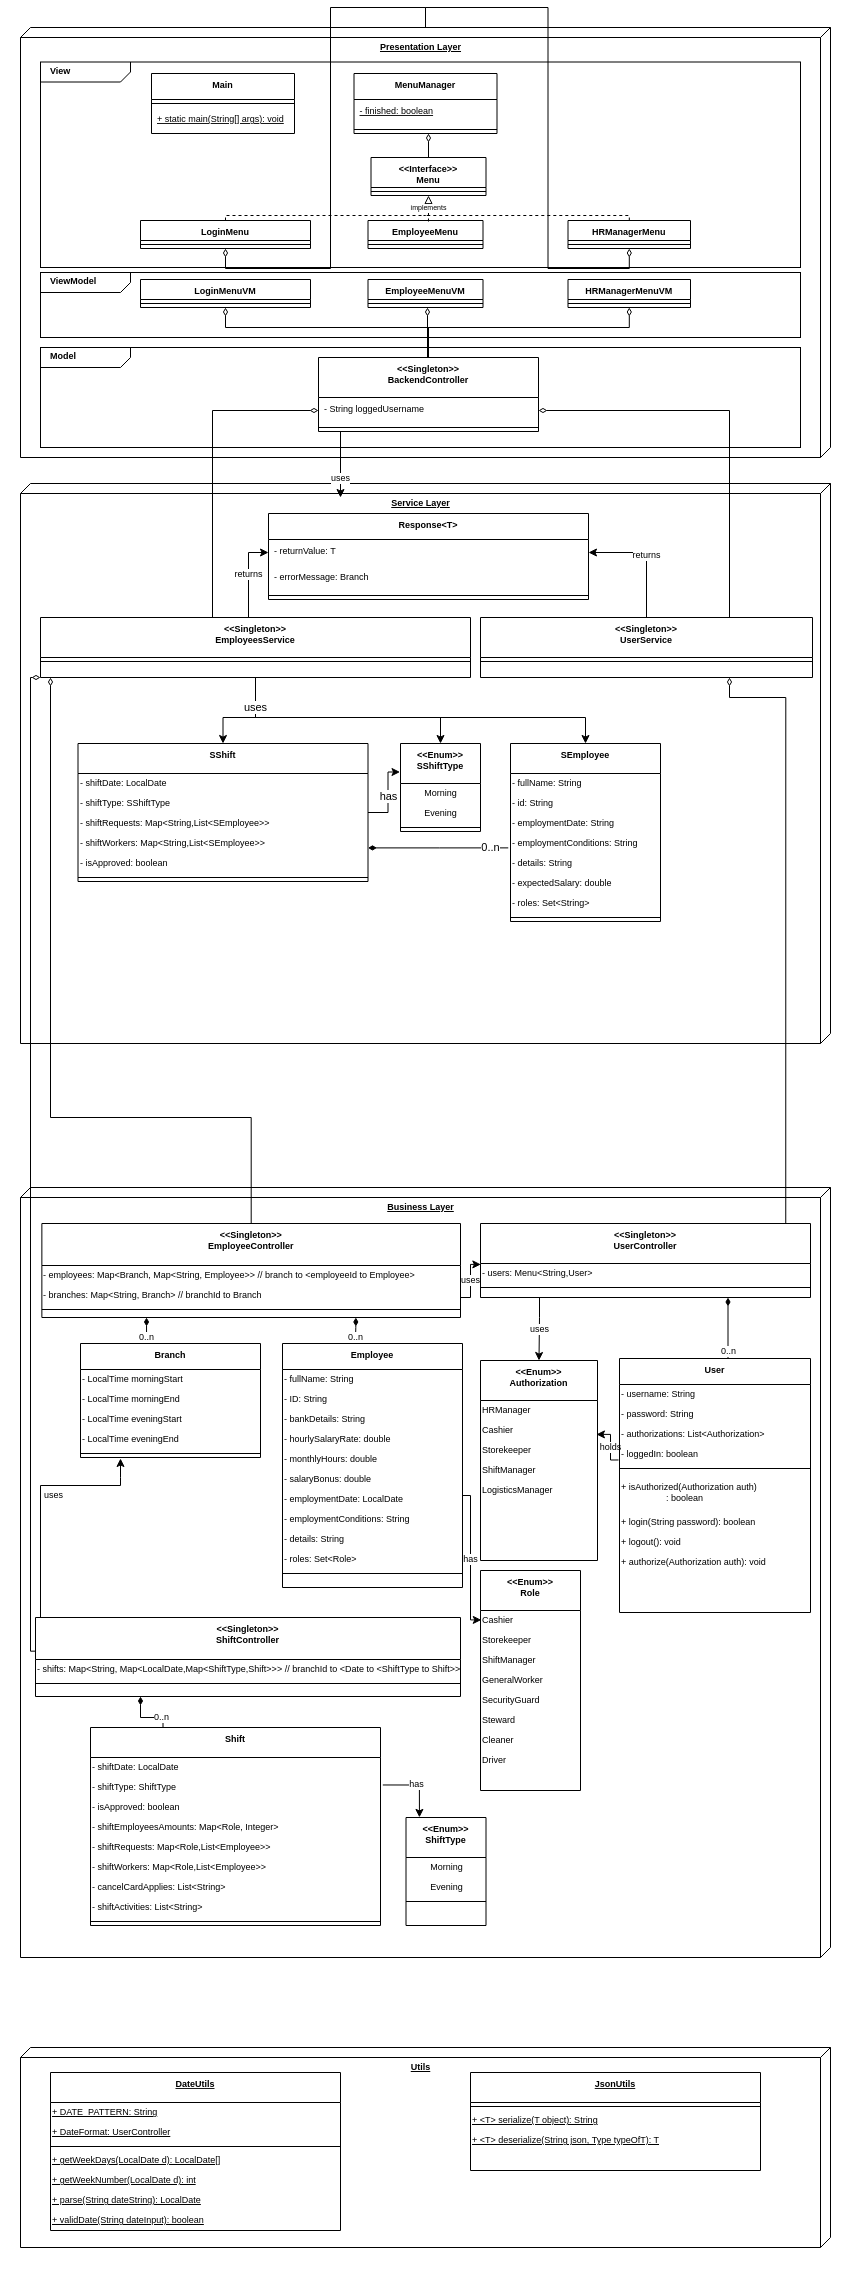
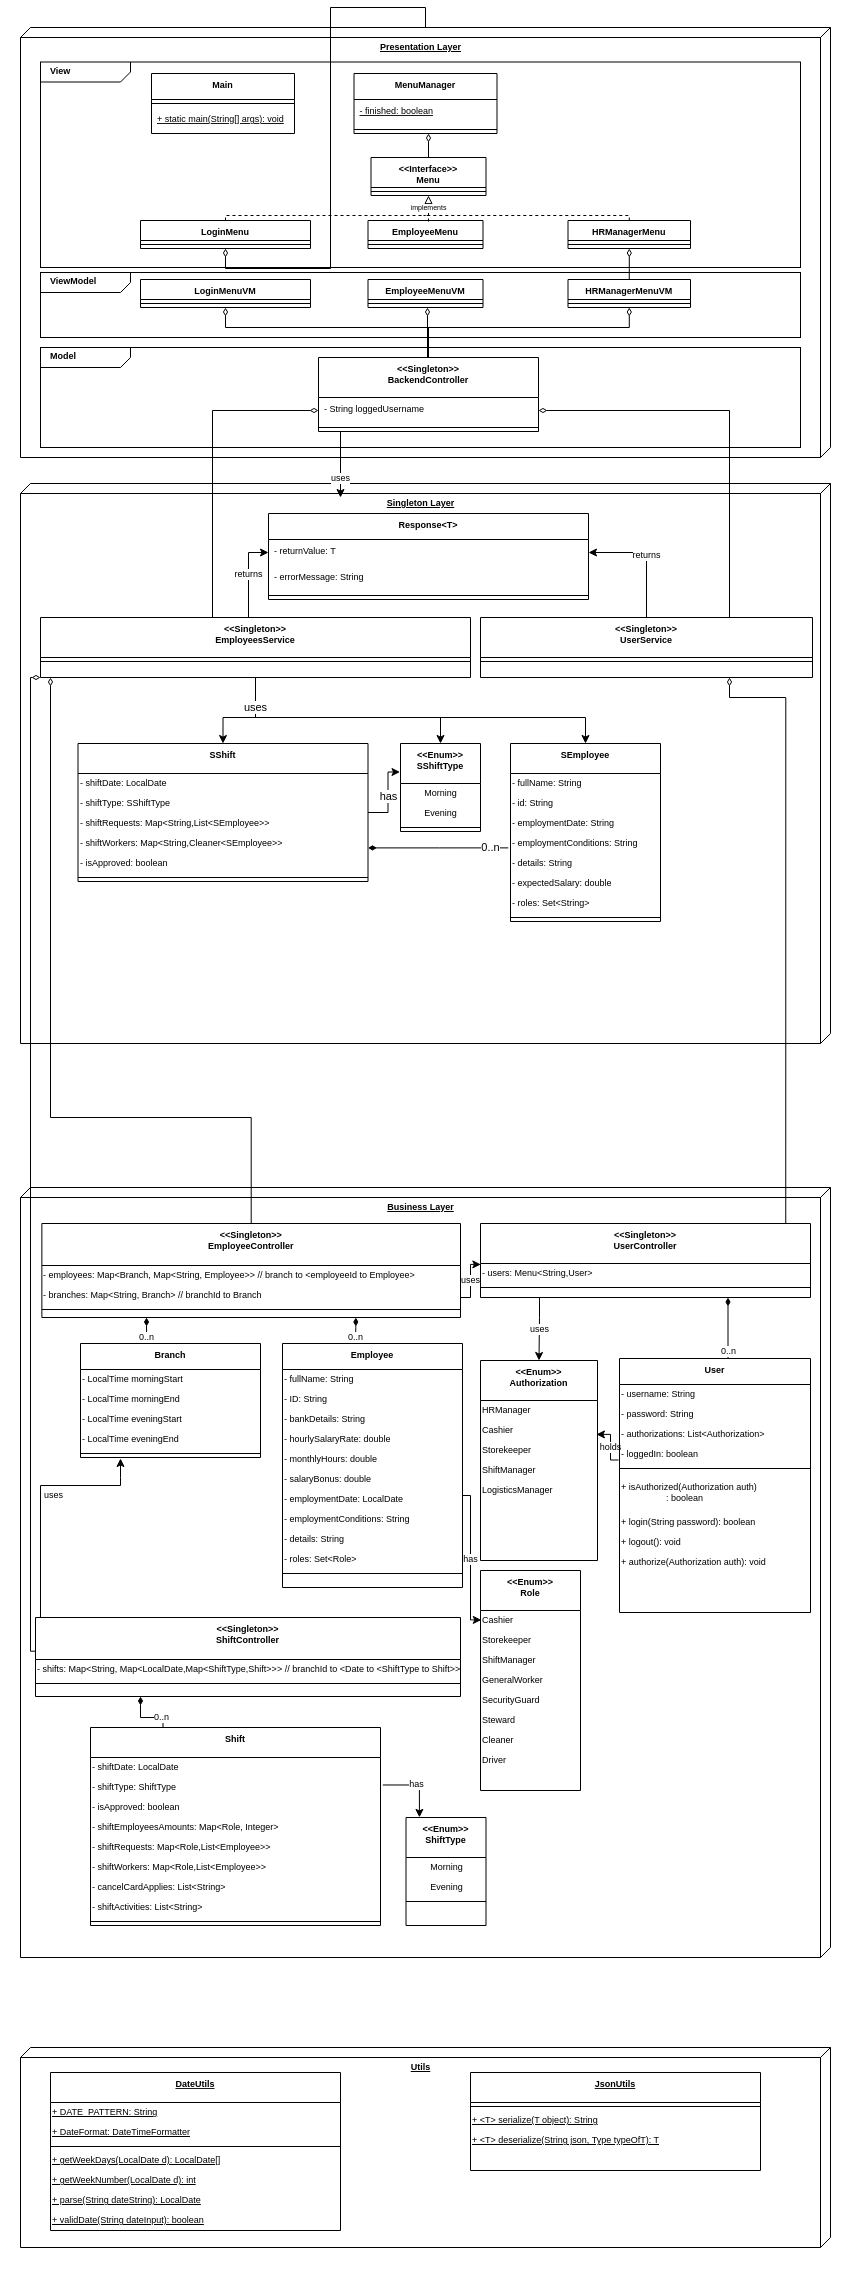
edge "Presentation Layer" -> "HRManagerMenu": now "HRManagerMenuVM" -> "HRManagerMenu"
node "Service Layer": label "Service Layer" -> "Singleton Layer"
node "- errorMessage: Branch": label "- errorMessage: Branch" -> "- errorMessage: String"
node "- shiftWorkers: Map<String,List<SEmployee>>": label "- shiftWorkers: Map<String,List<SEmployee>>" -> "- shiftWorkers: Map<String,Cleaner<SEmployee>>"
node "+ DateFormat: UserController": label "+ DateFormat: UserController" -> "+ DateFormat: DateTimeFormatter"
